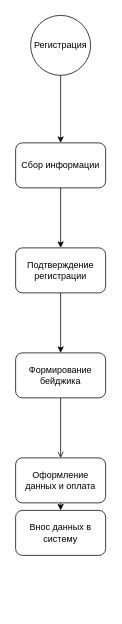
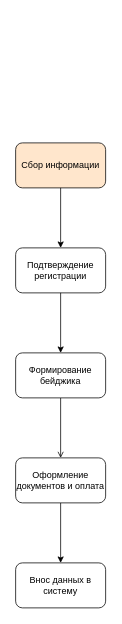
node "Регистрация": removed
edge "Регистрация" -> "Сбор информации": removed
node "Сбор информации": fillcolor #ffffff -> #ffe6cc
node "Оформление данных и оплата": label "Оформление данных и оплата" -> "Оформление документов и оплата"
node "Внос данных в систему": moved (60, 533) -> (60, 585)
